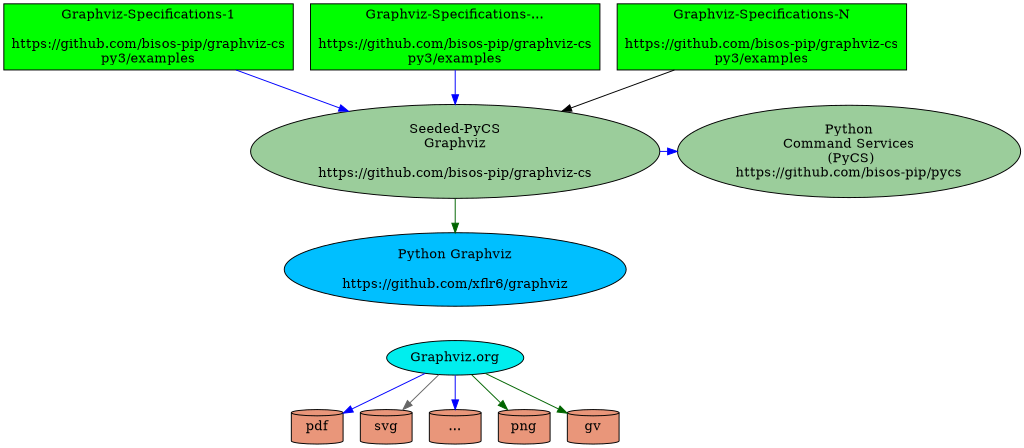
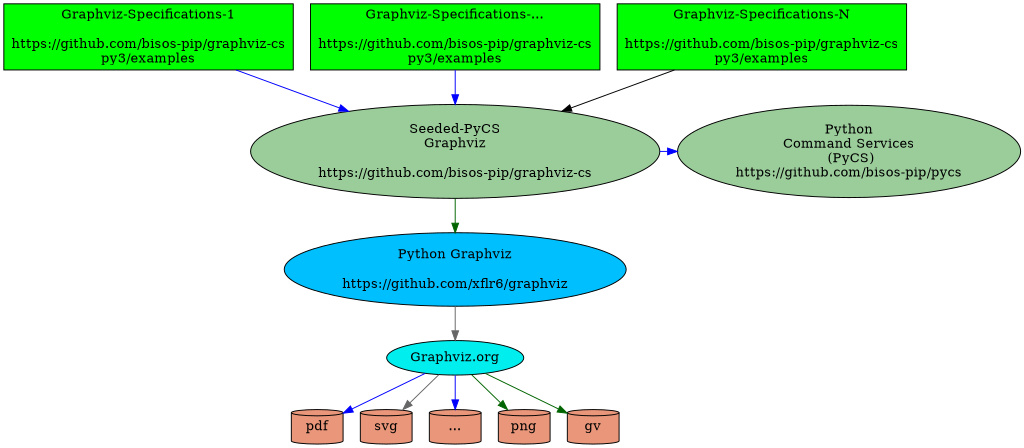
edge "Python Graphviz https://github.com/xflr6/graphviz" -> "Graphviz.org": added
